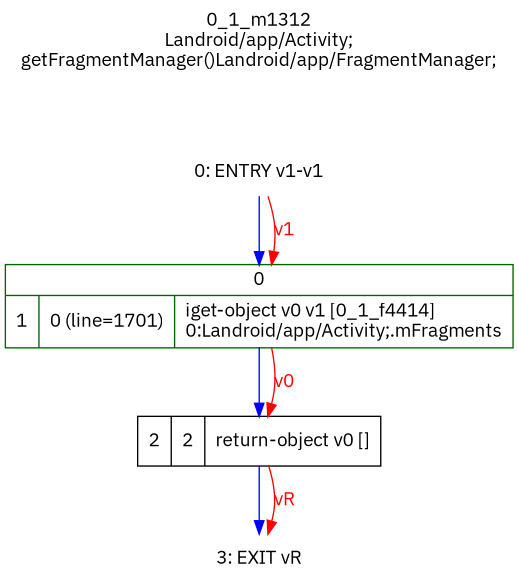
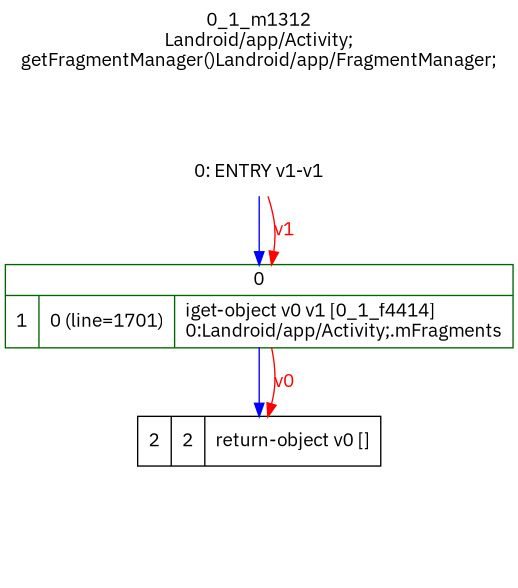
node "3: EXIT vR": removed
